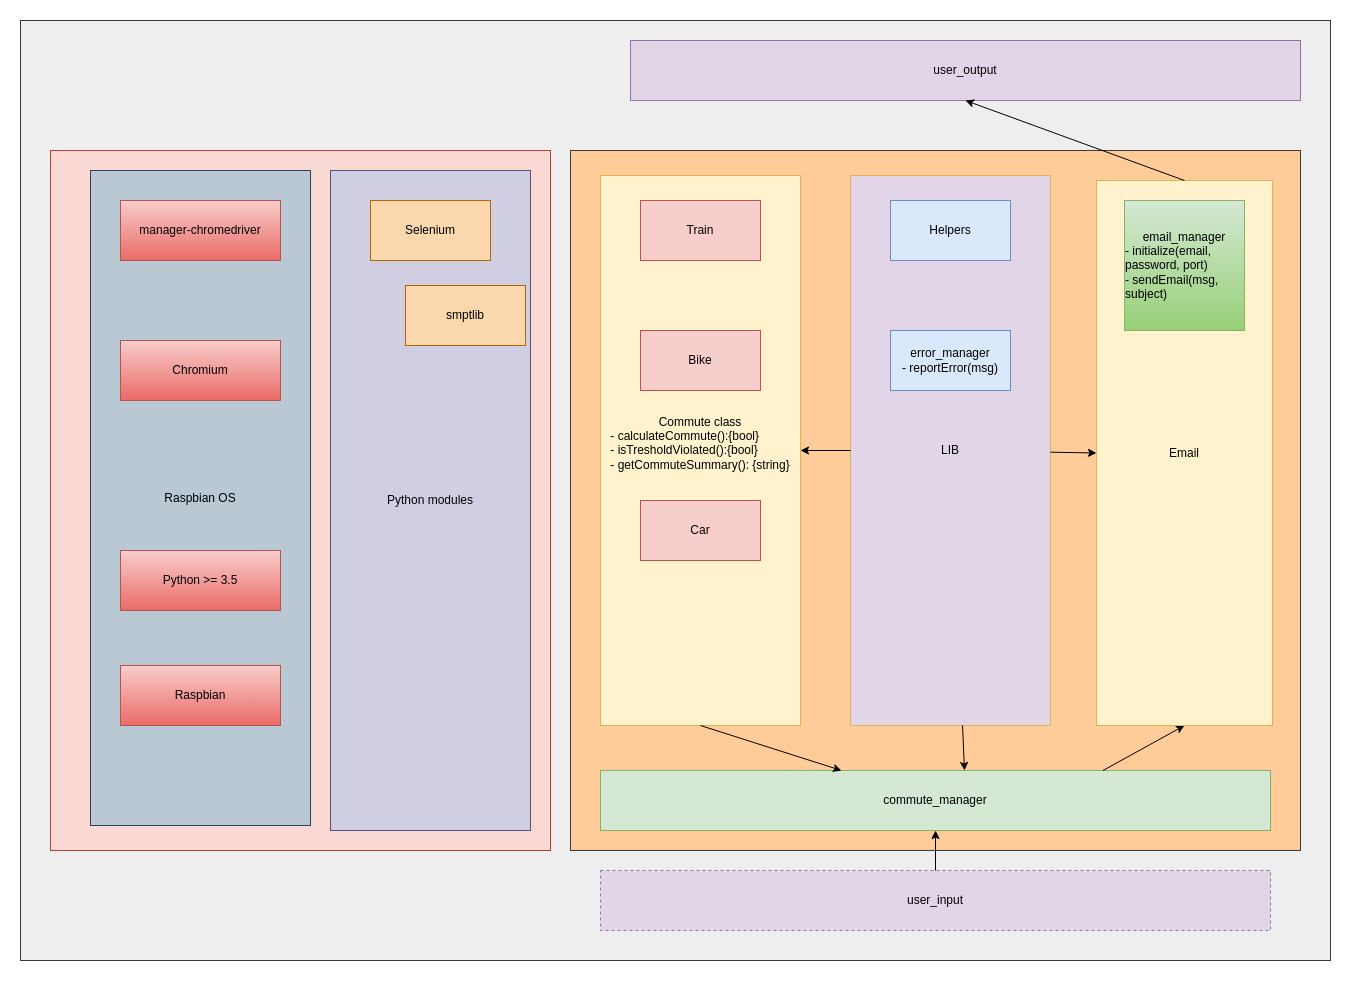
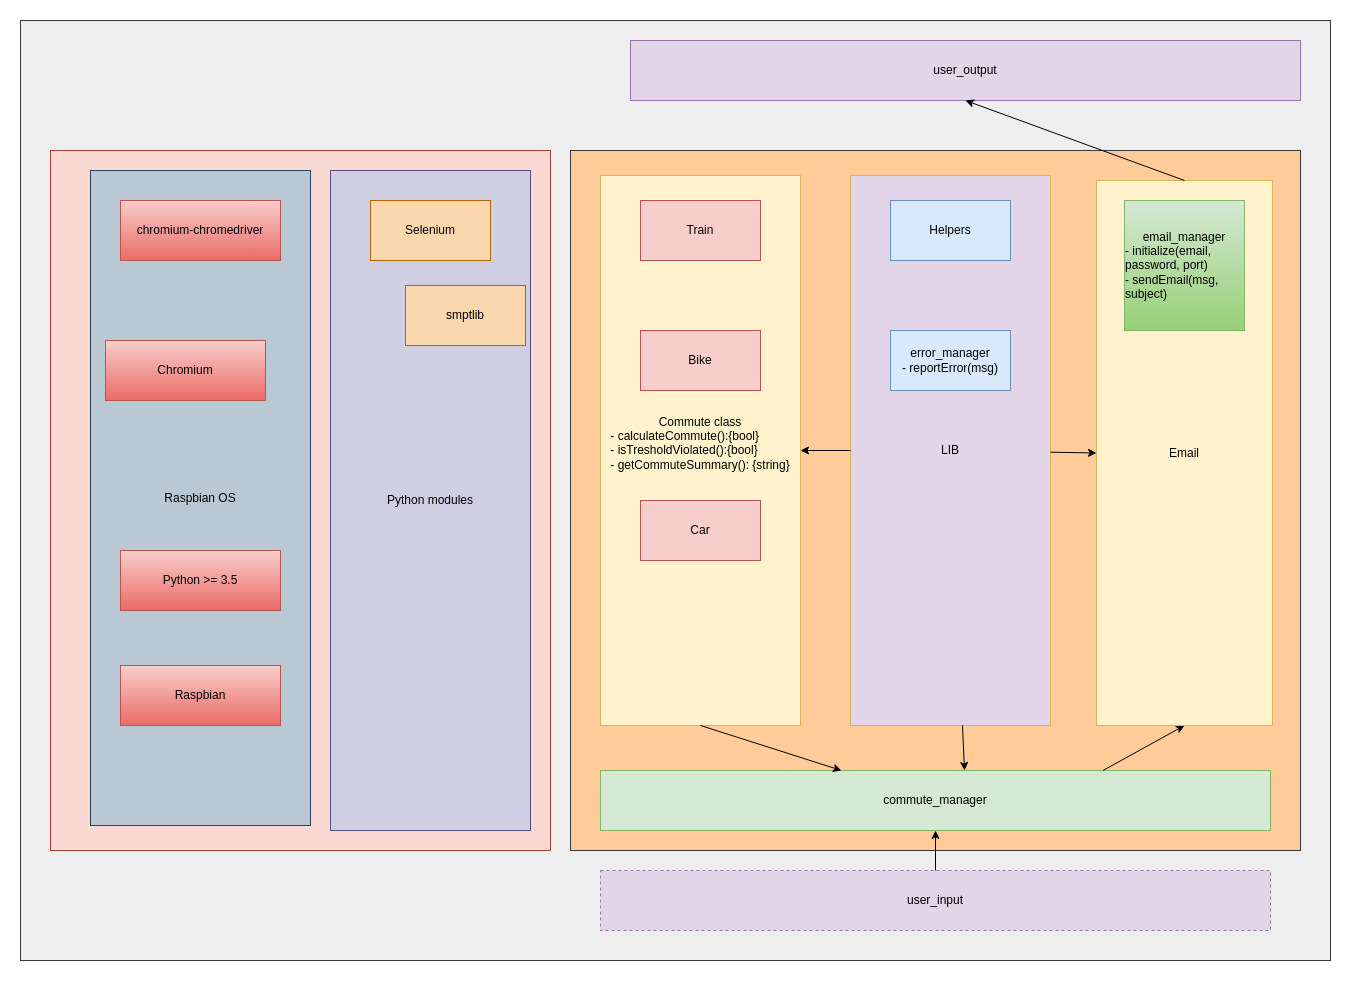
node "manager-chromedriver": label "manager-chromedriver" -> "chromium-chromedriver"
node "Chromium": moved (201, 371) -> (186, 371)
